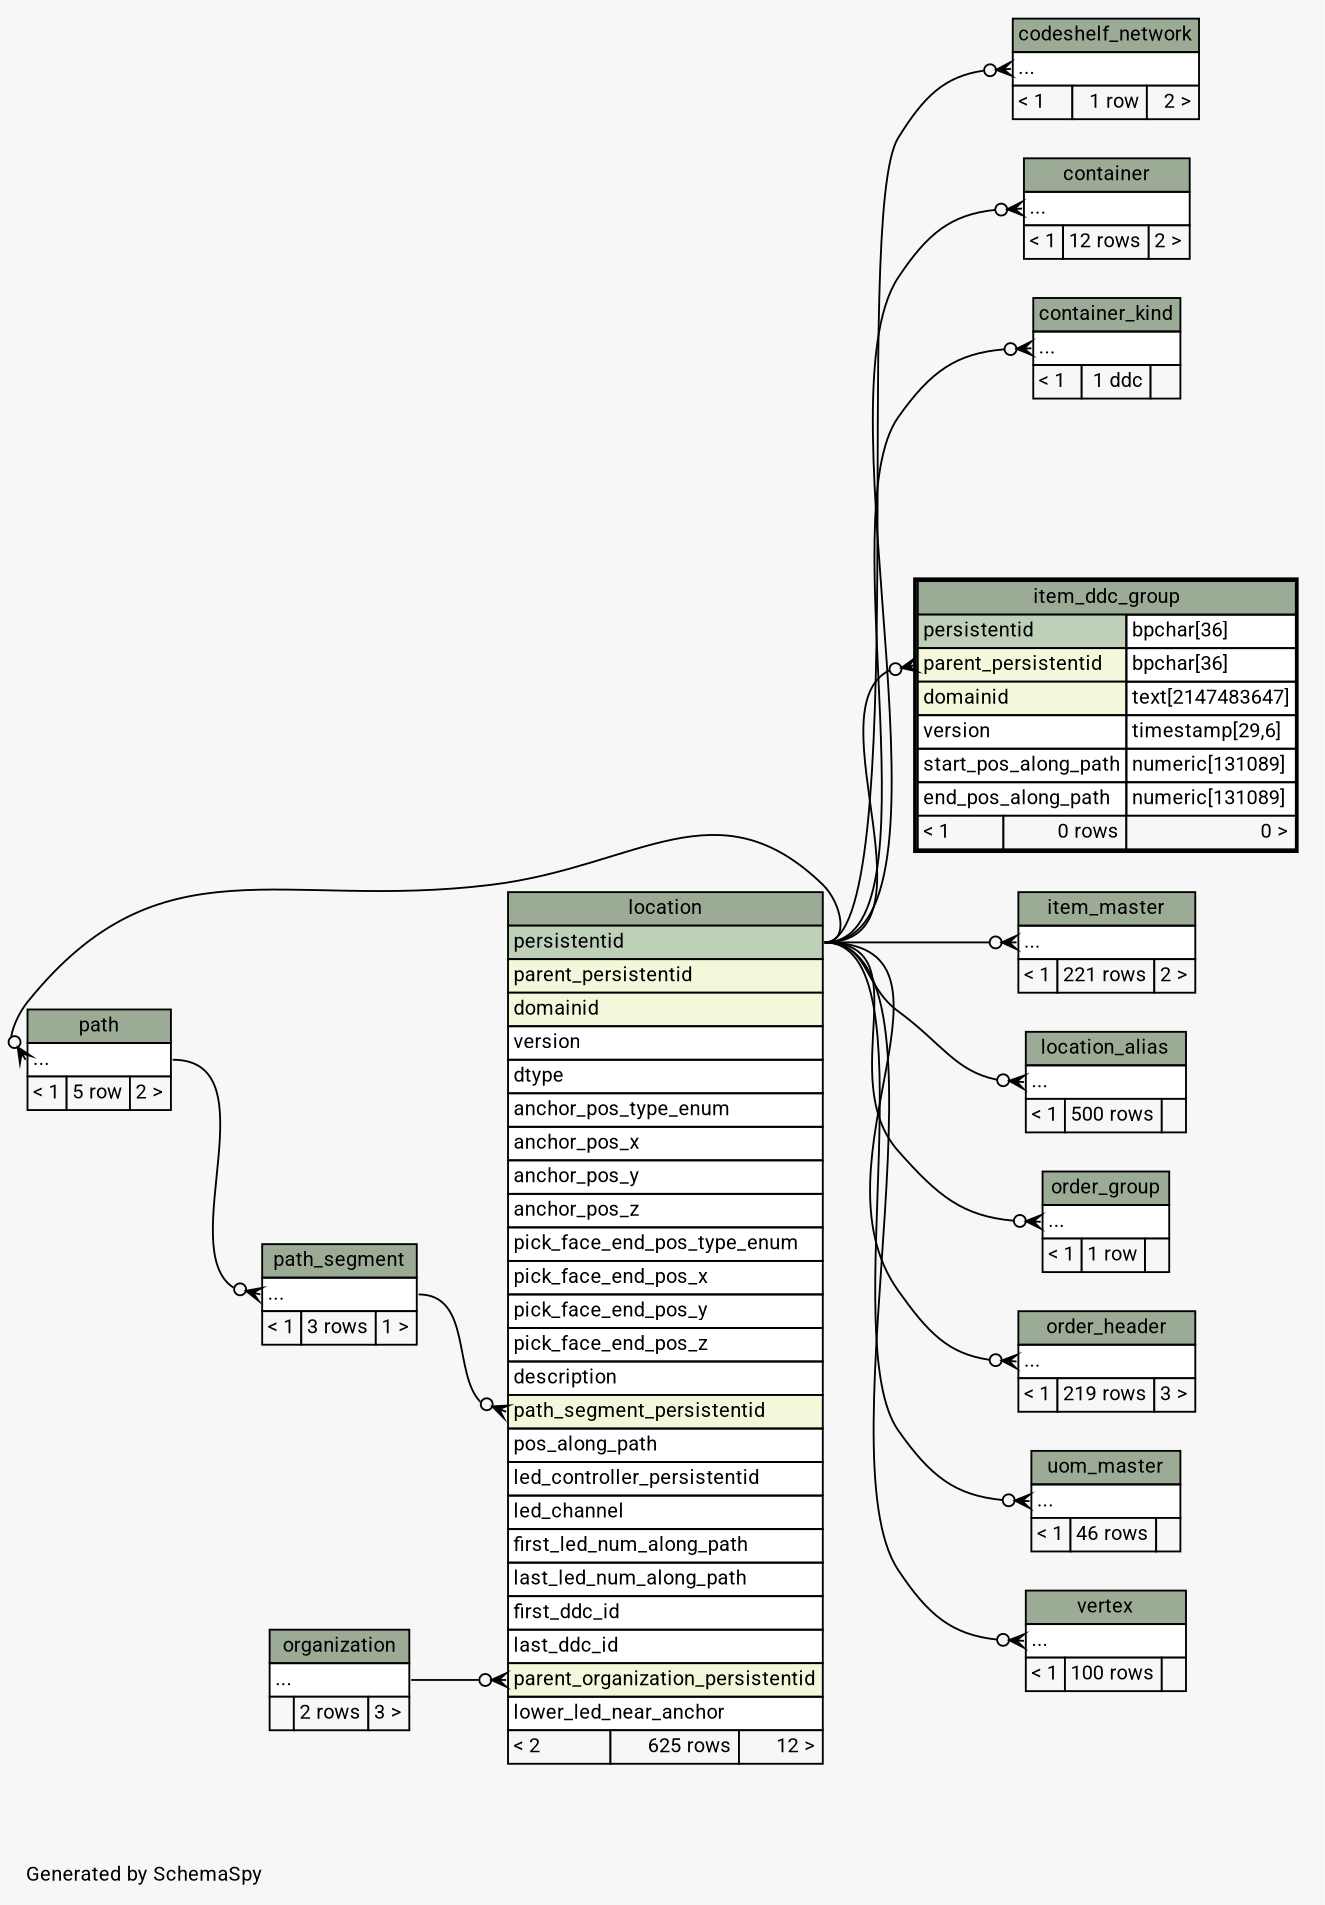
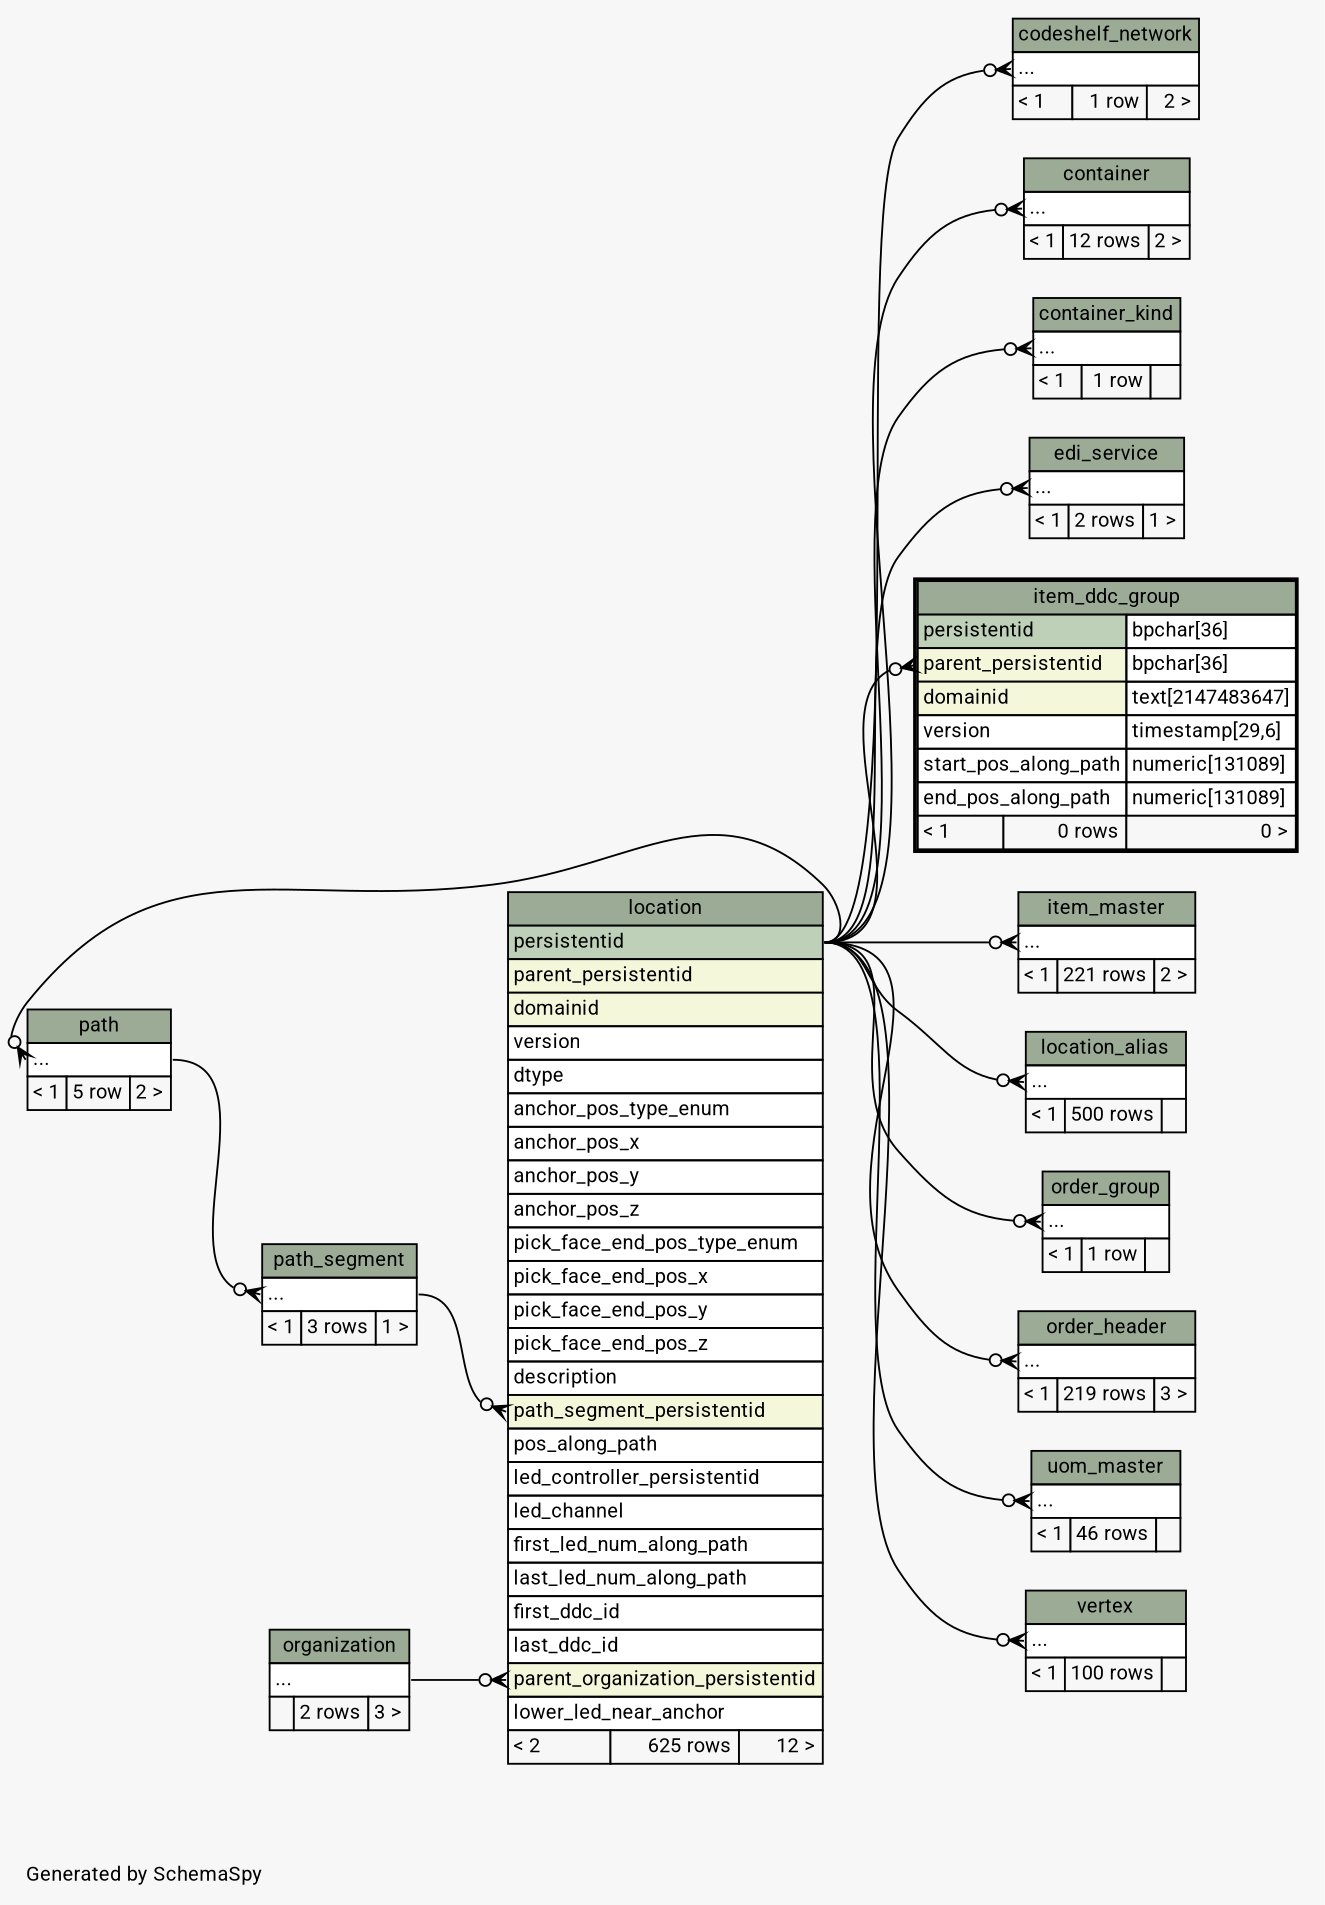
node "container_kind": text "1 ddc" -> "1 row"
node "edi_service": added
